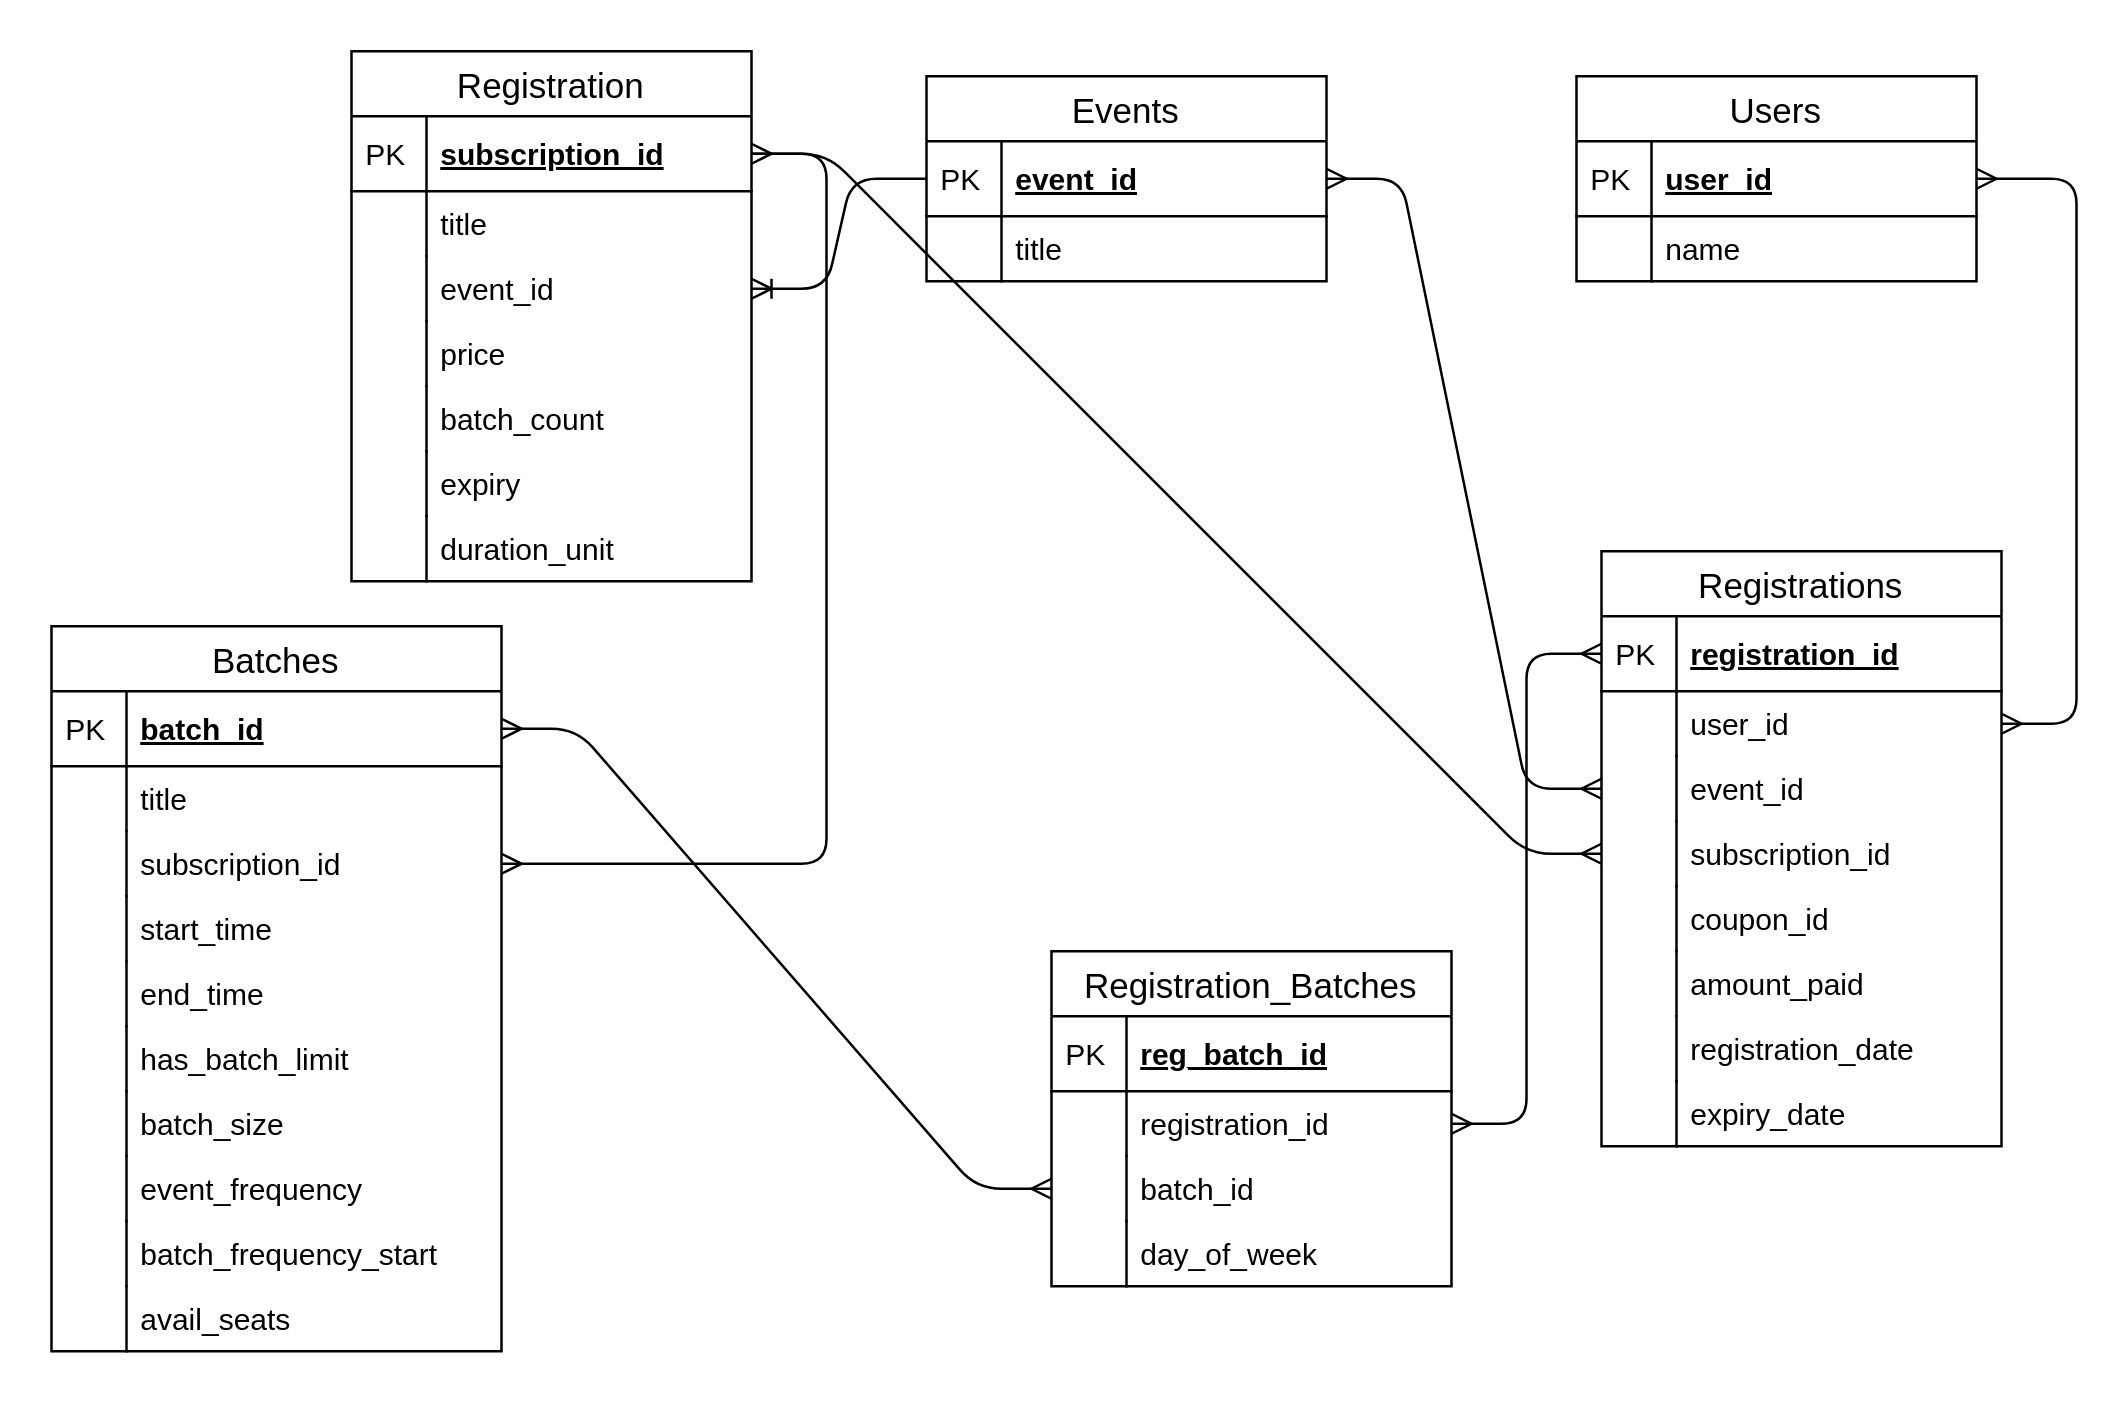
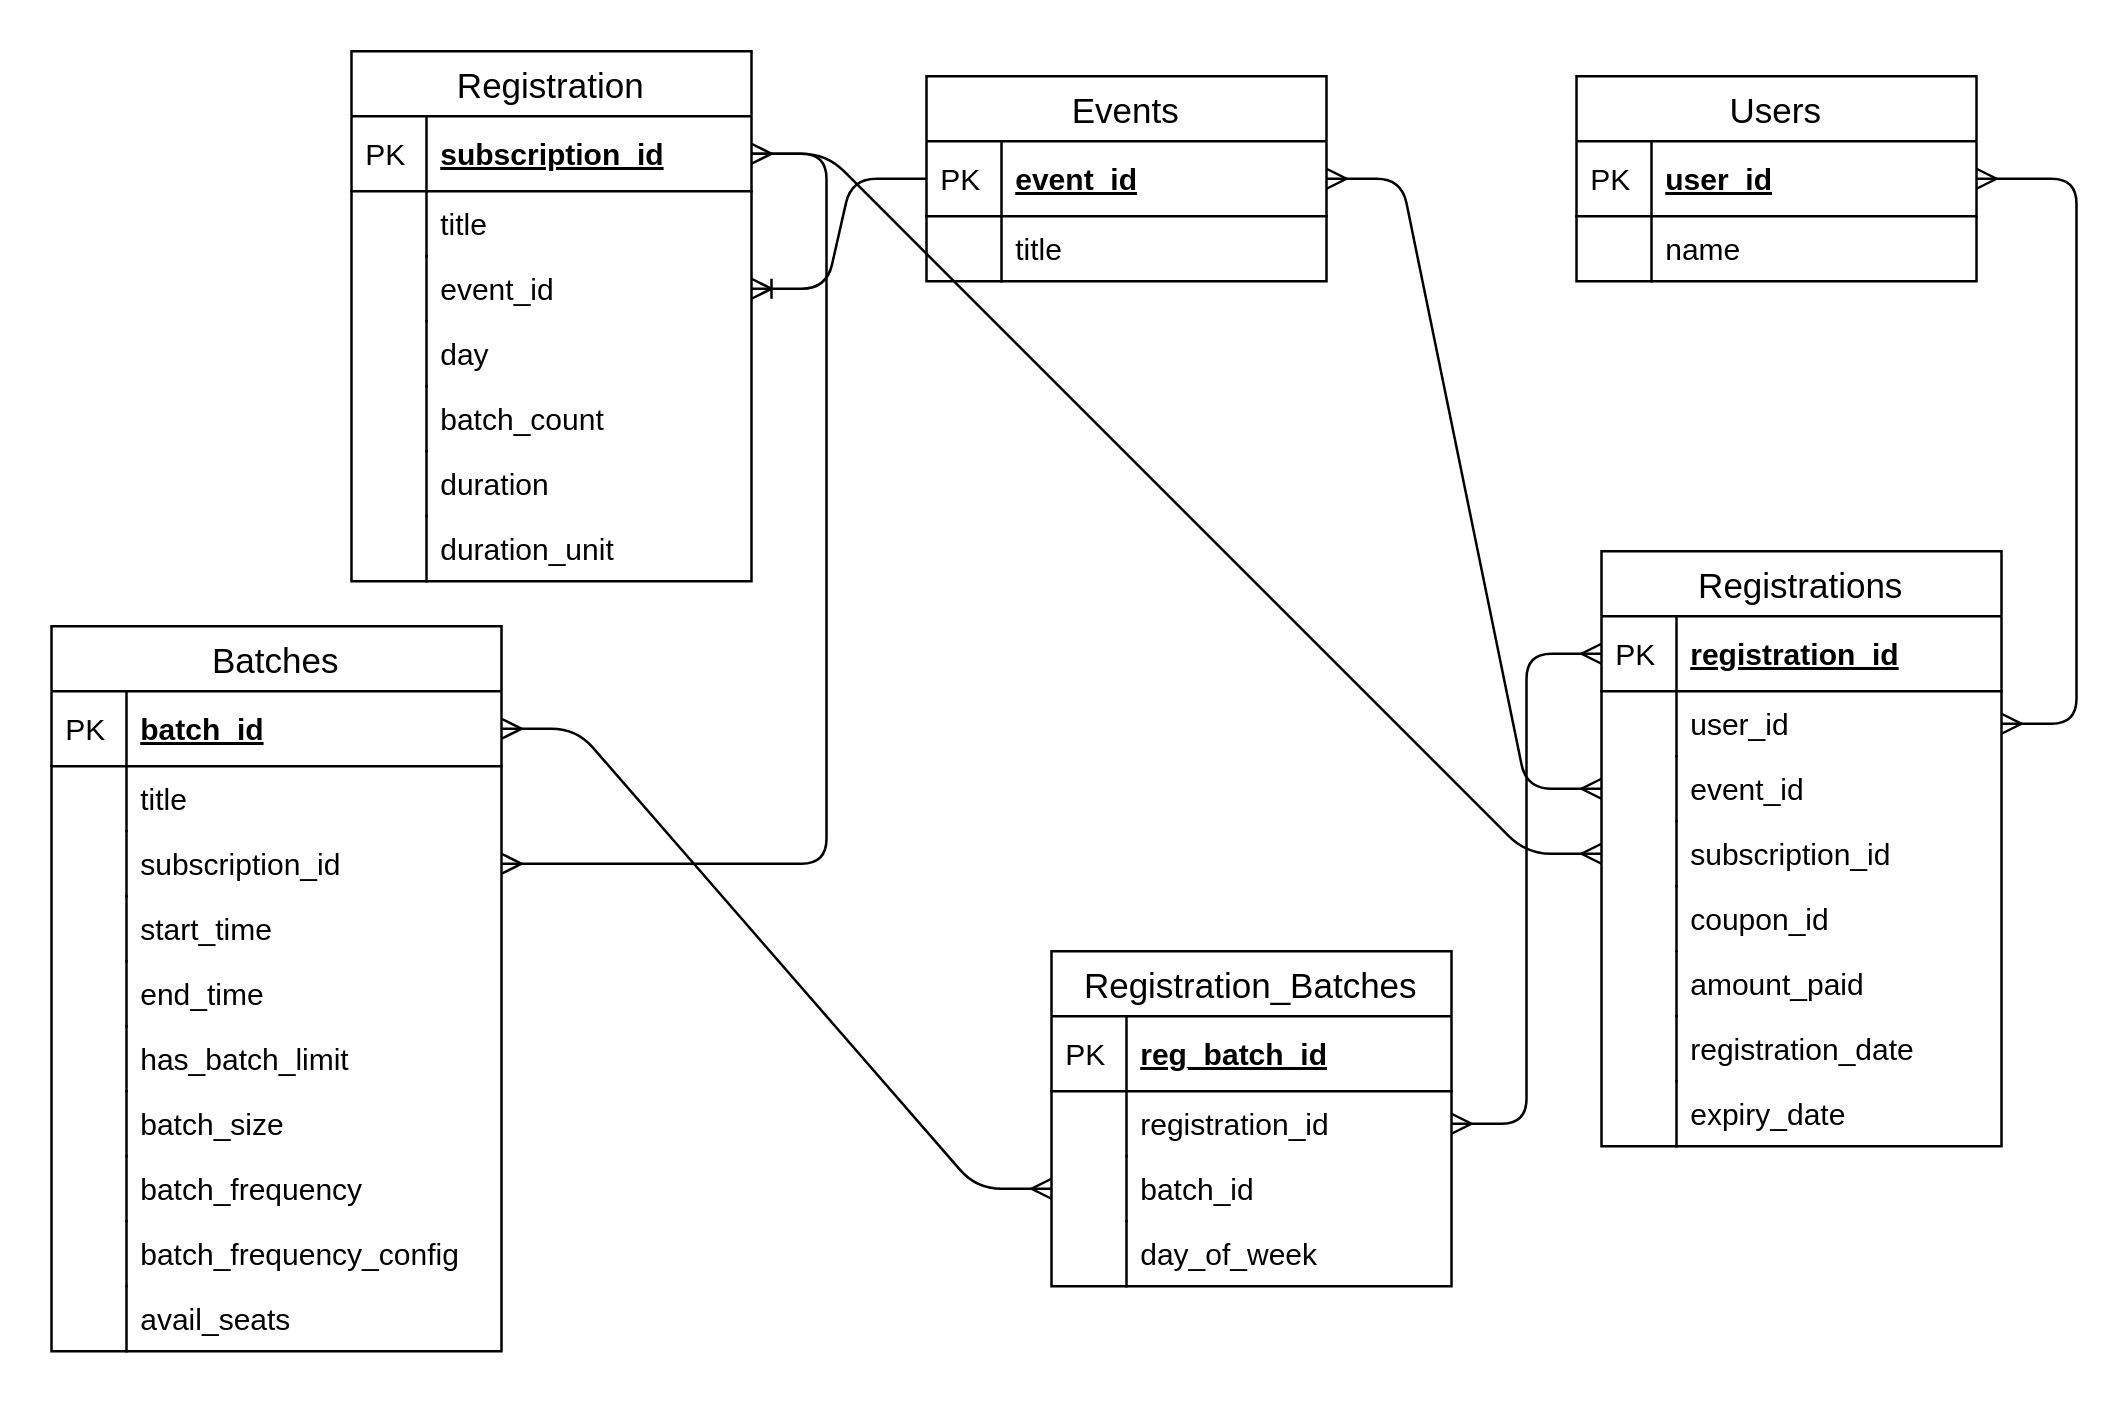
node "price": label "price" -> "day"
node "expiry": label "expiry" -> "duration"
node "event_frequency": label "event_frequency" -> "batch_frequency"
node "batch_frequency_start": label "batch_frequency_start" -> "batch_frequency_config"
